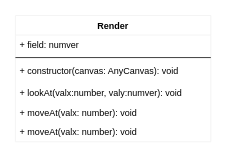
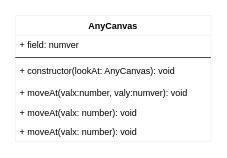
node "Render": label "Render" -> "AnyCanvas"
node "+ constructor(canvas: AnyCanvas): void": label "+ constructor(canvas: AnyCanvas): void" -> "+ constructor(lookAt: AnyCanvas): void"
node "+ lookAt(valx:number, valy:numver): void": label "+ lookAt(valx:number, valy:numver): void" -> "+ moveAt(valx:number, valy:numver): void"
